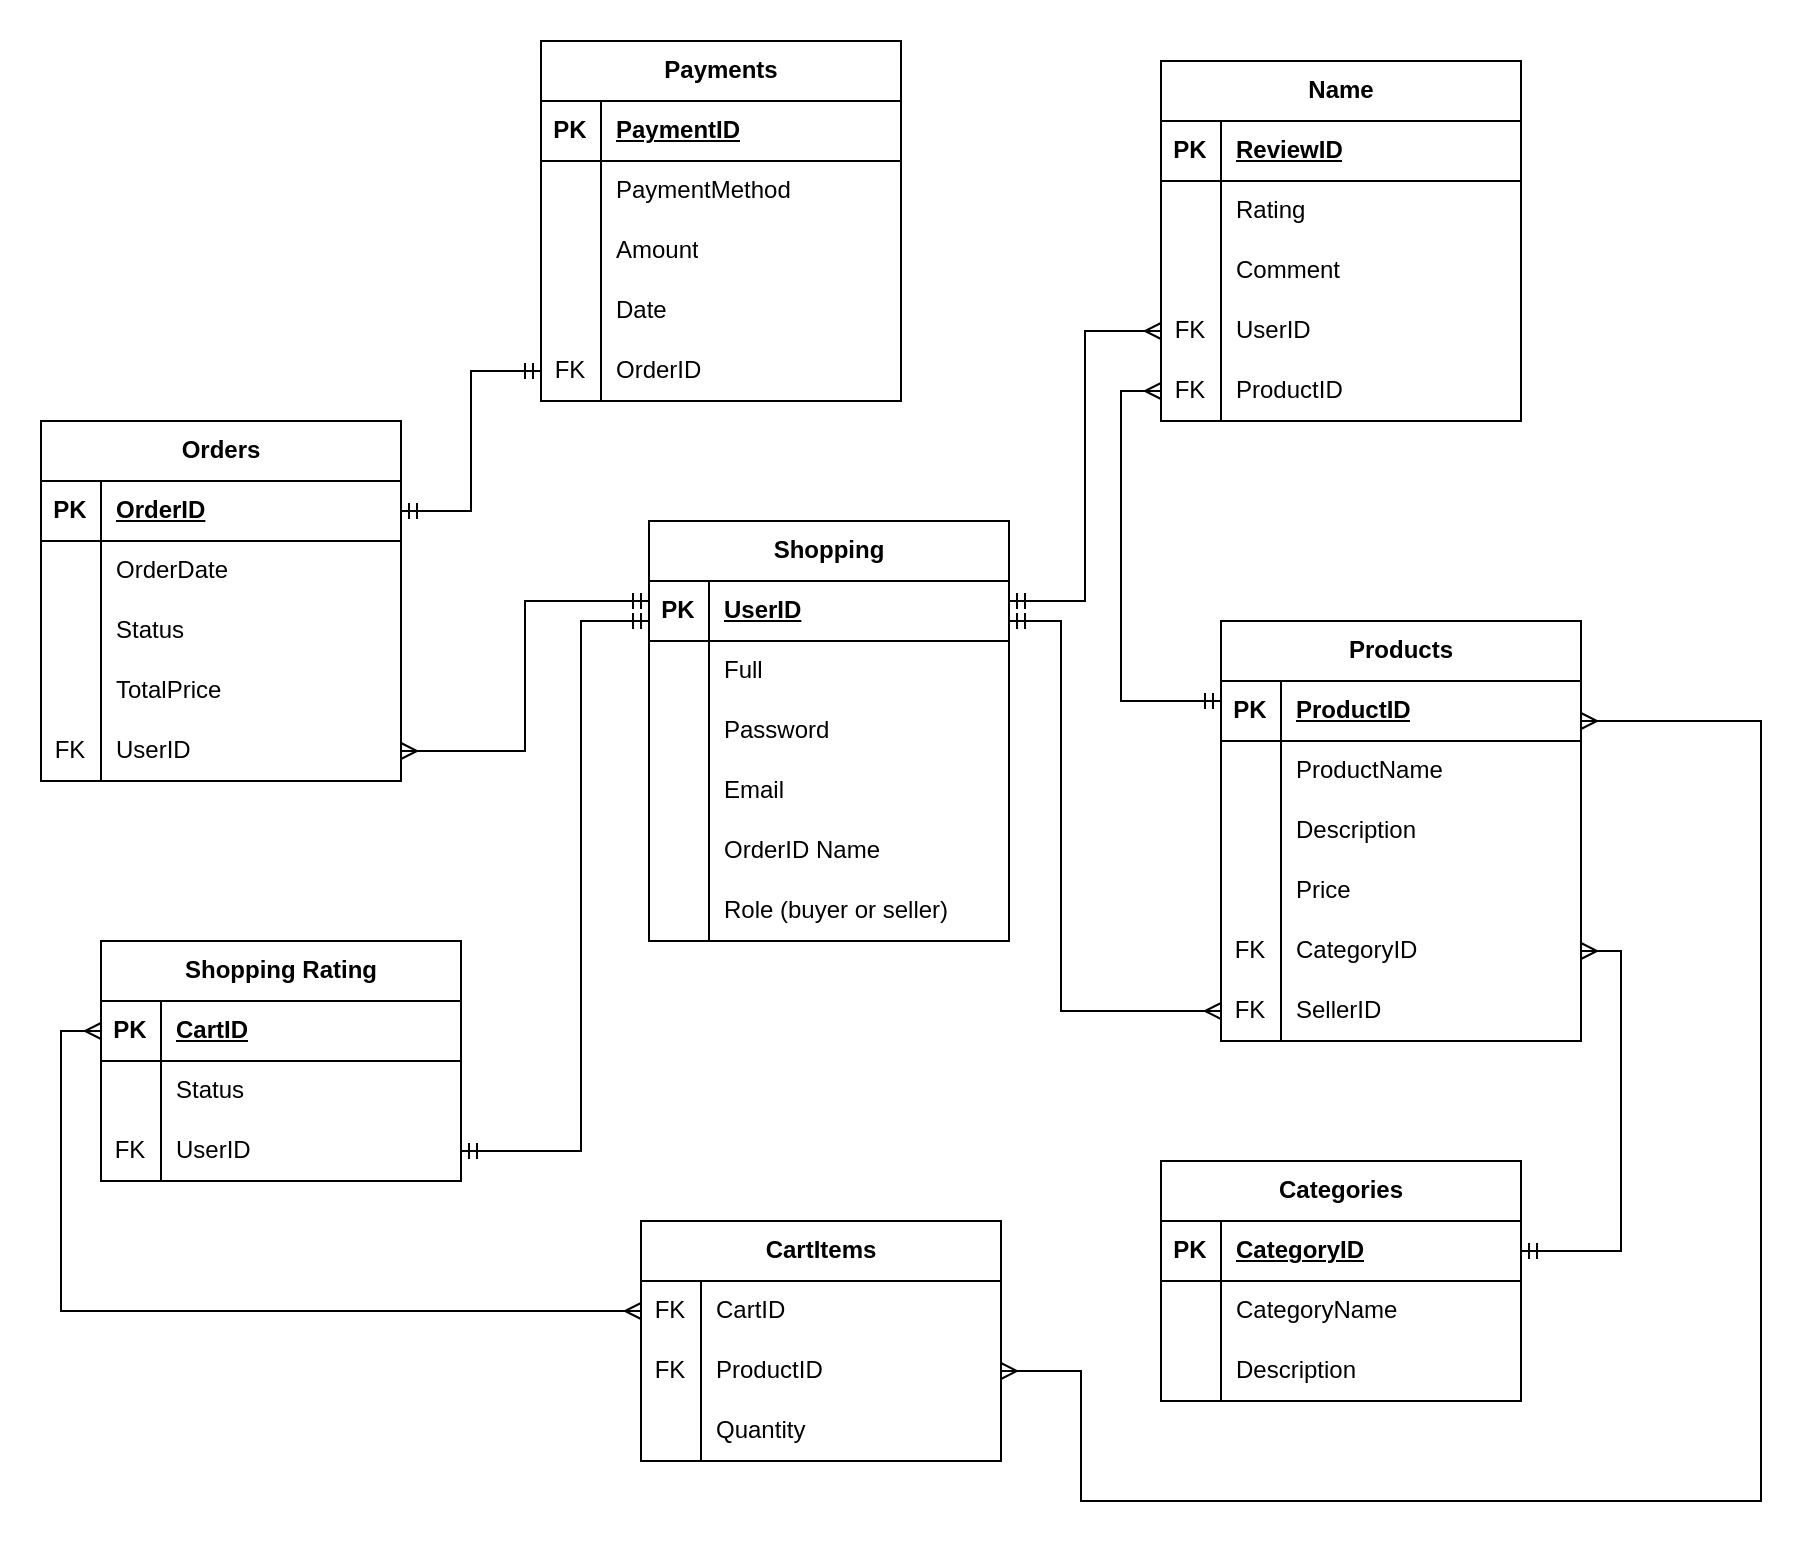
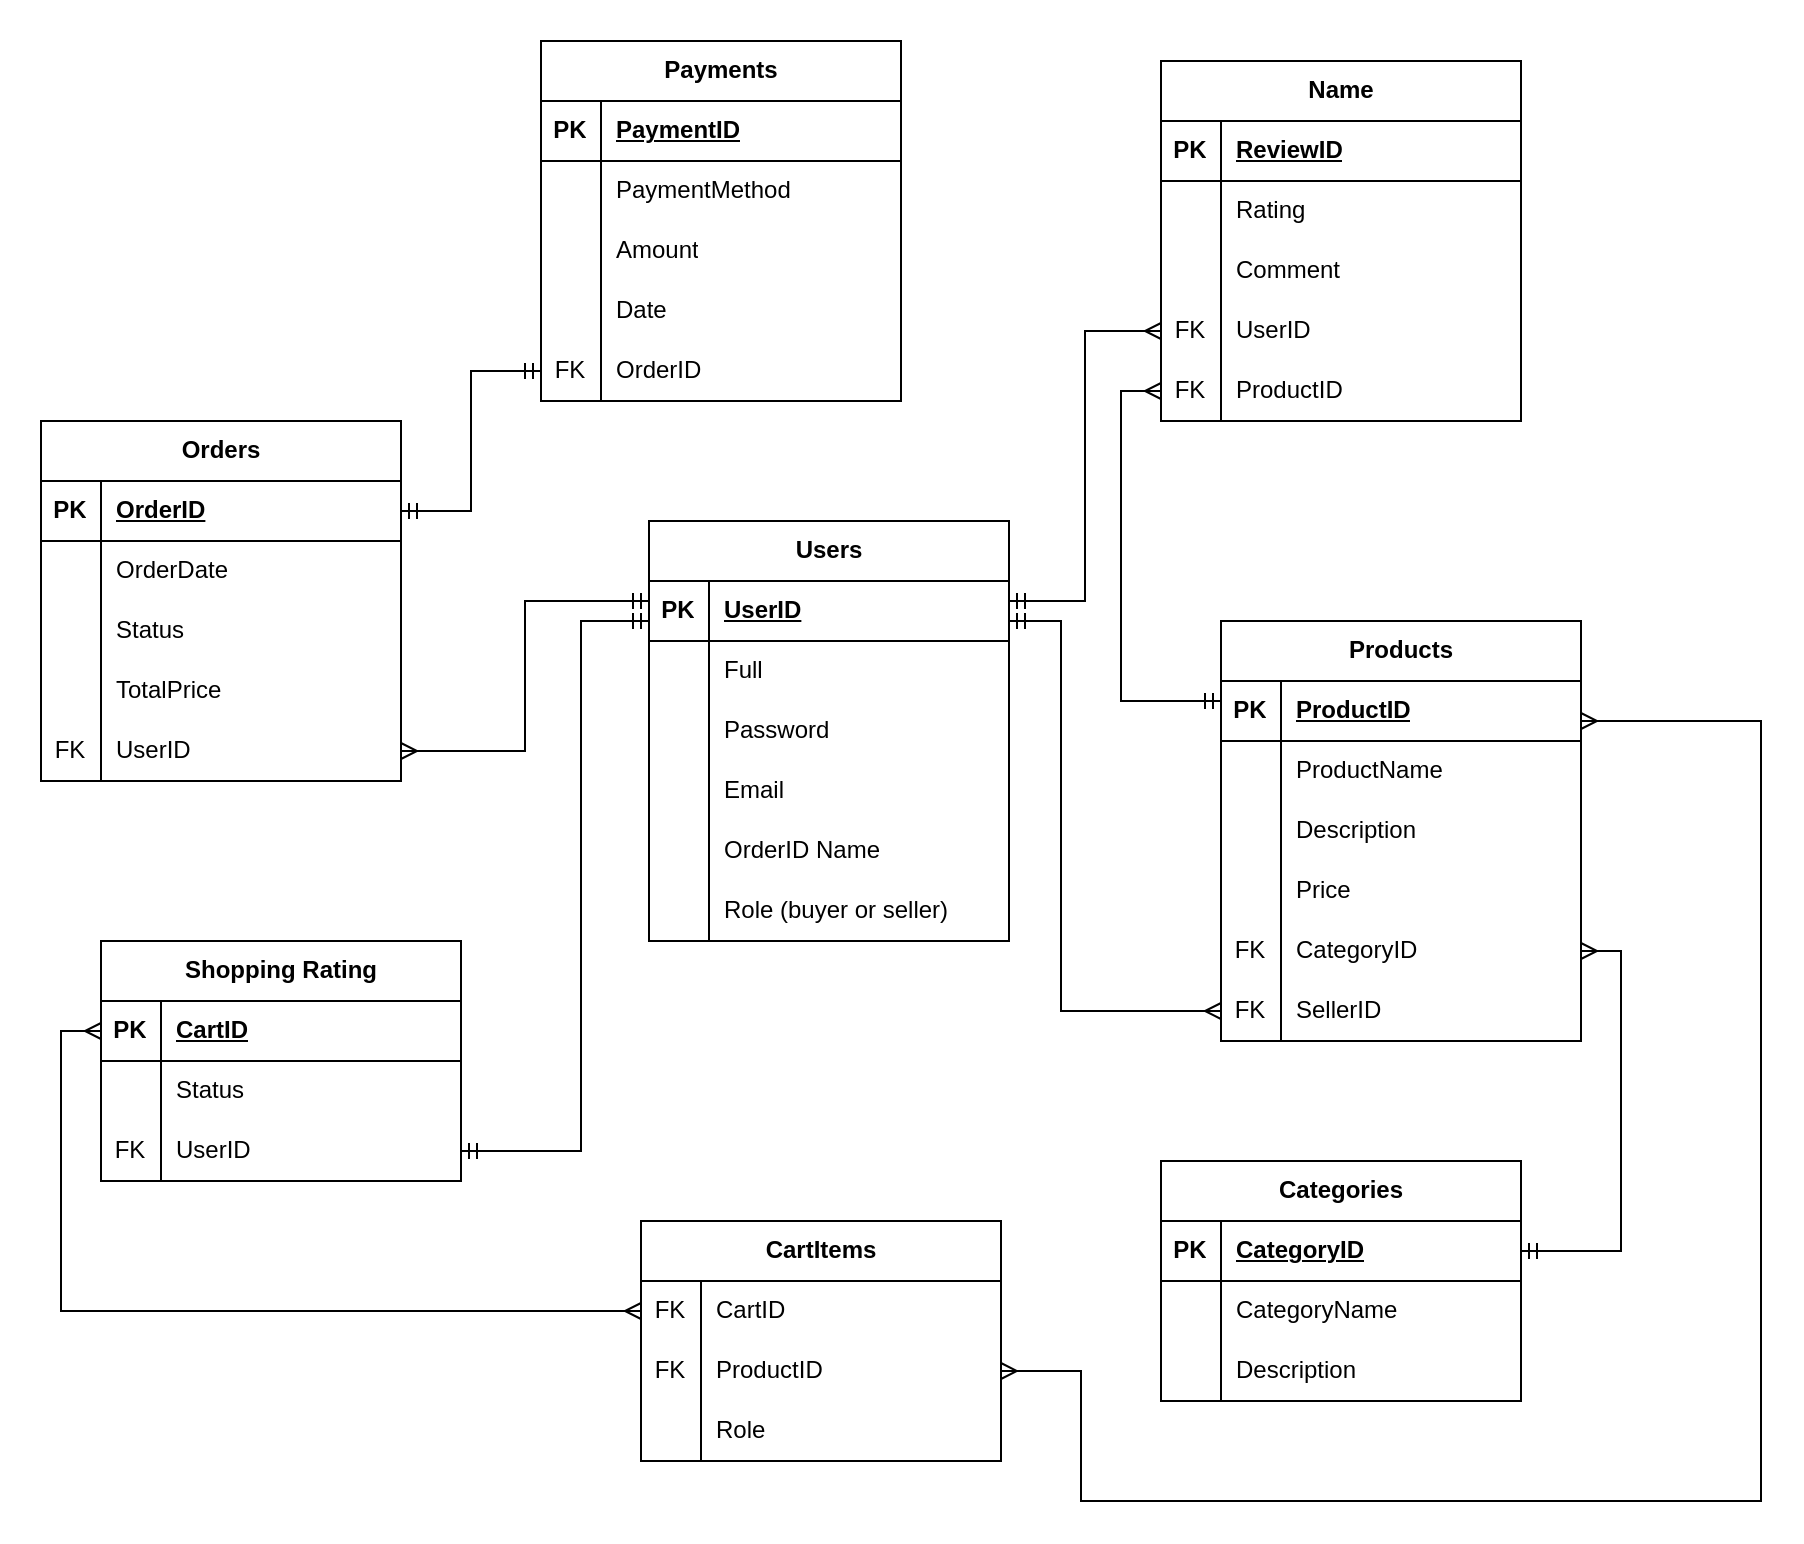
node "Shopping": label "Shopping" -> "Users"
node "Quantity": label "Quantity" -> "Role"
